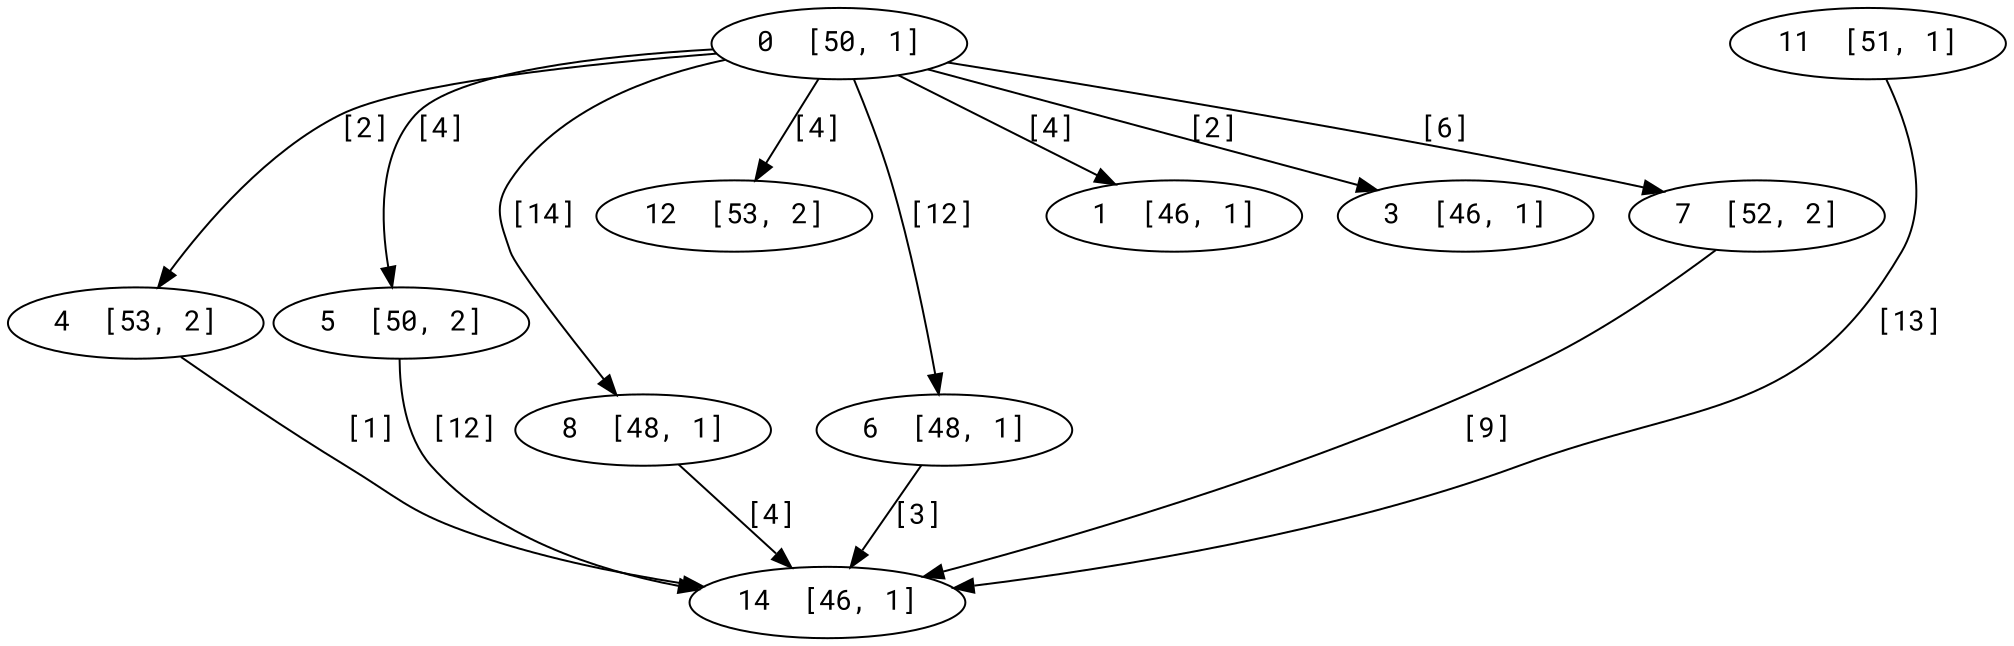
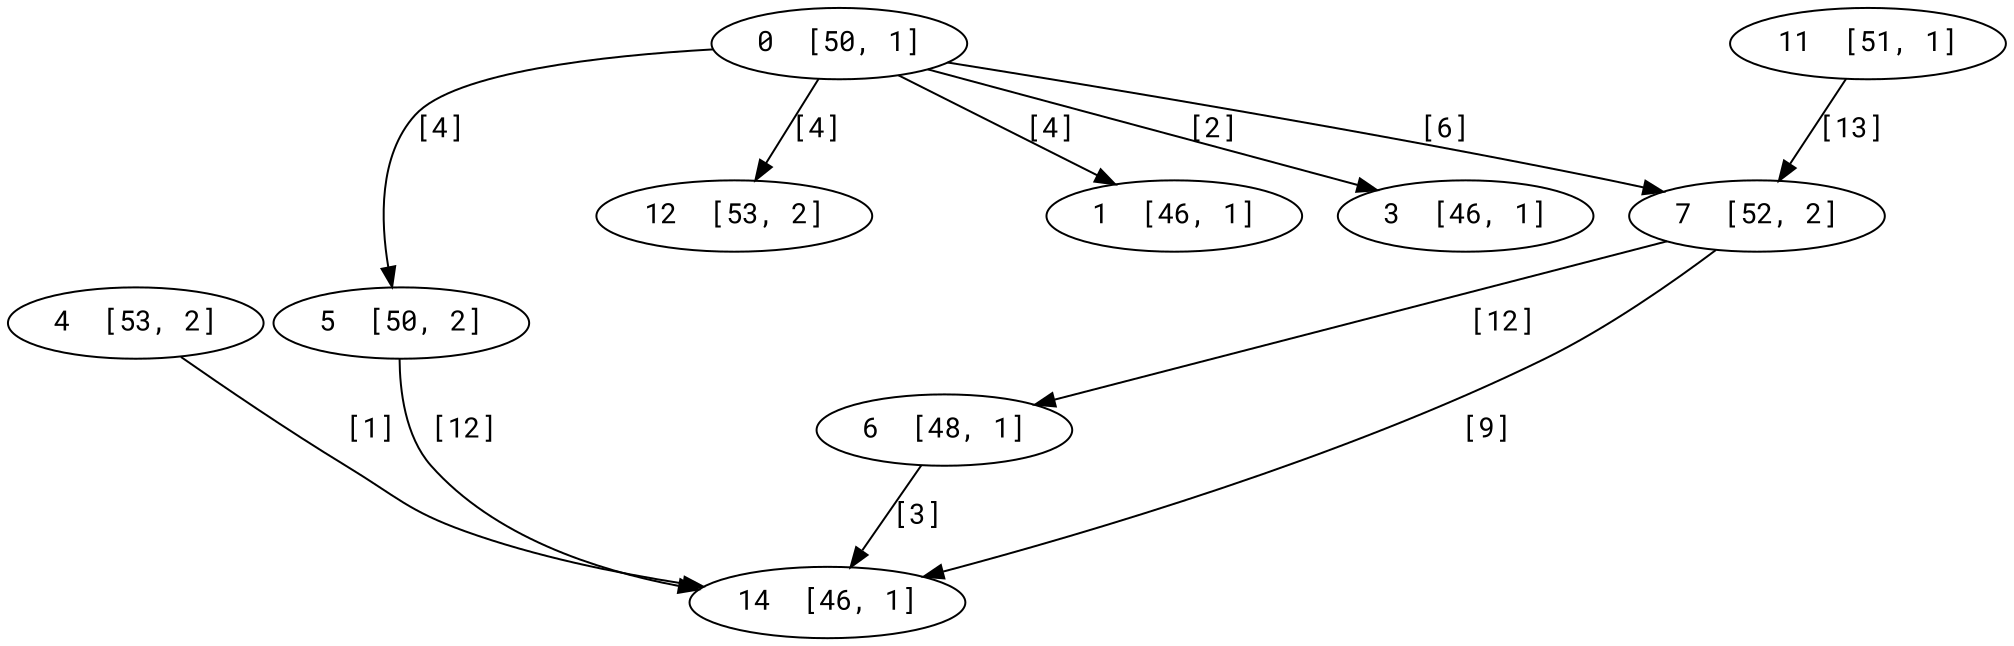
edge "0  [50, 1]" -> "4  [53, 2]": removed, label "[2]"
edge "0  [50, 1]" -> "6  [48, 1]": now "7  [52, 2]" -> "6  [48, 1]"
node "8  [48, 1]": removed
edge "11  [51, 1]" -> "14  [46, 1]": now "11  [51, 1]" -> "7  [52, 2]"
